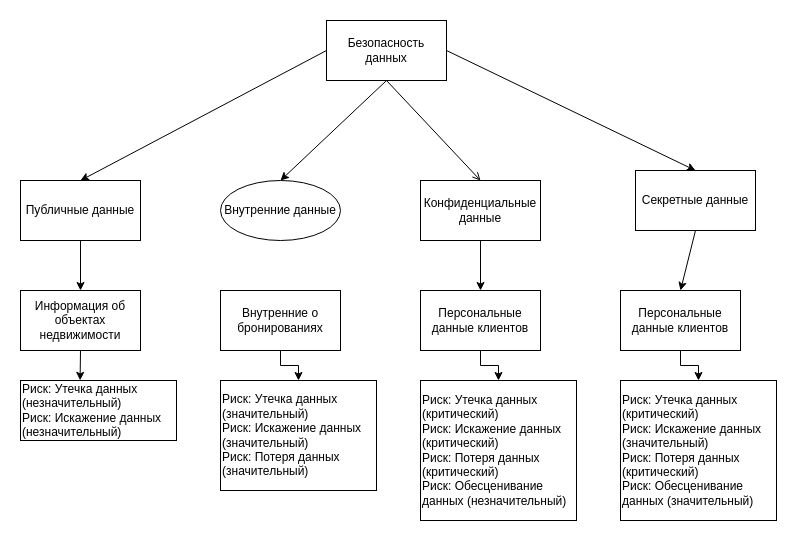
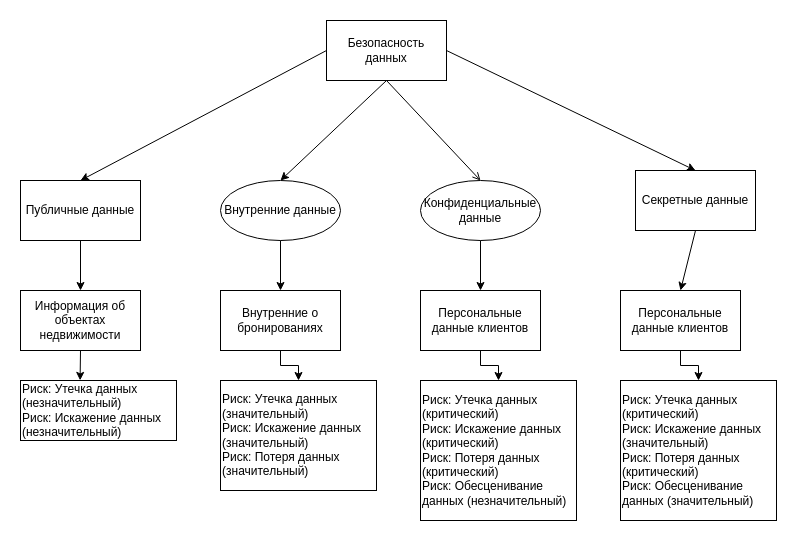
node "Конфиденциальные данные": shape rectangle -> ellipse
edge "Внутренние данные" -> "Внутренние о бронированиях": added
